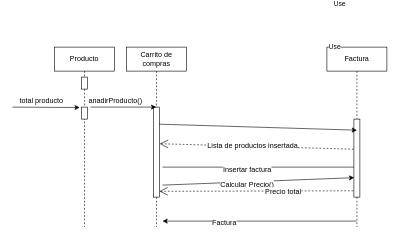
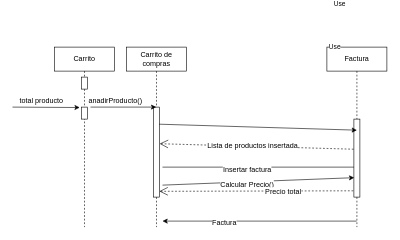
node "Producto": label "Producto" -> "Carrito"
